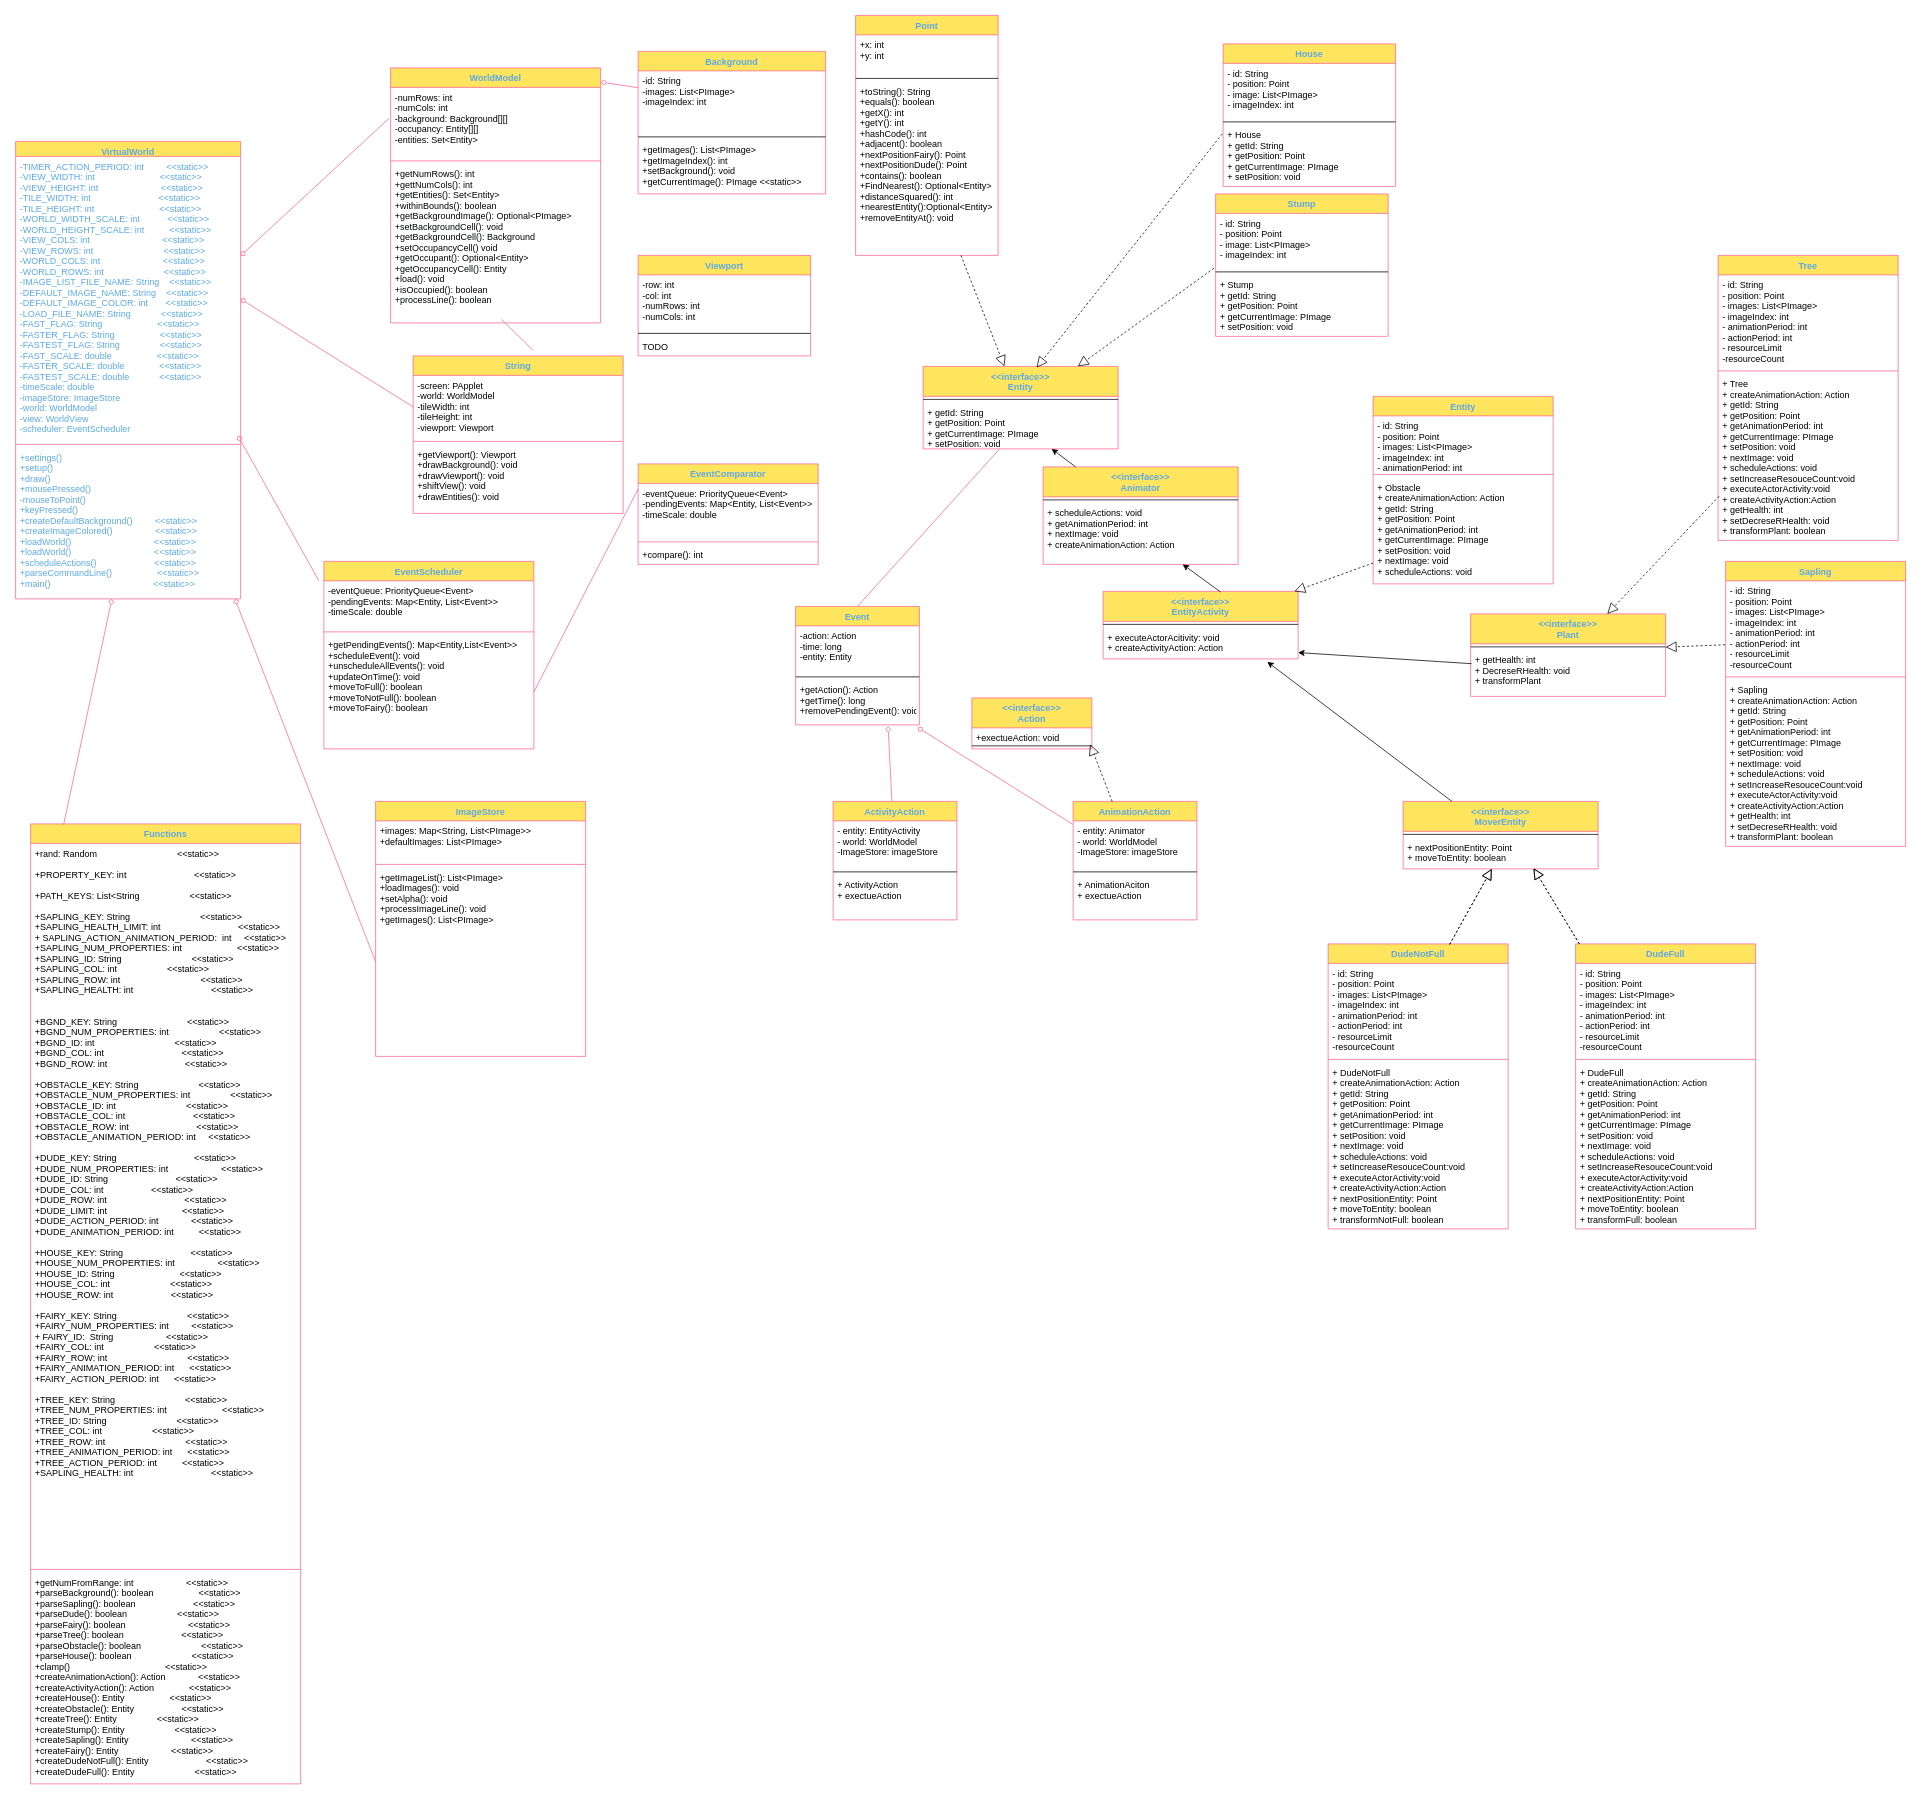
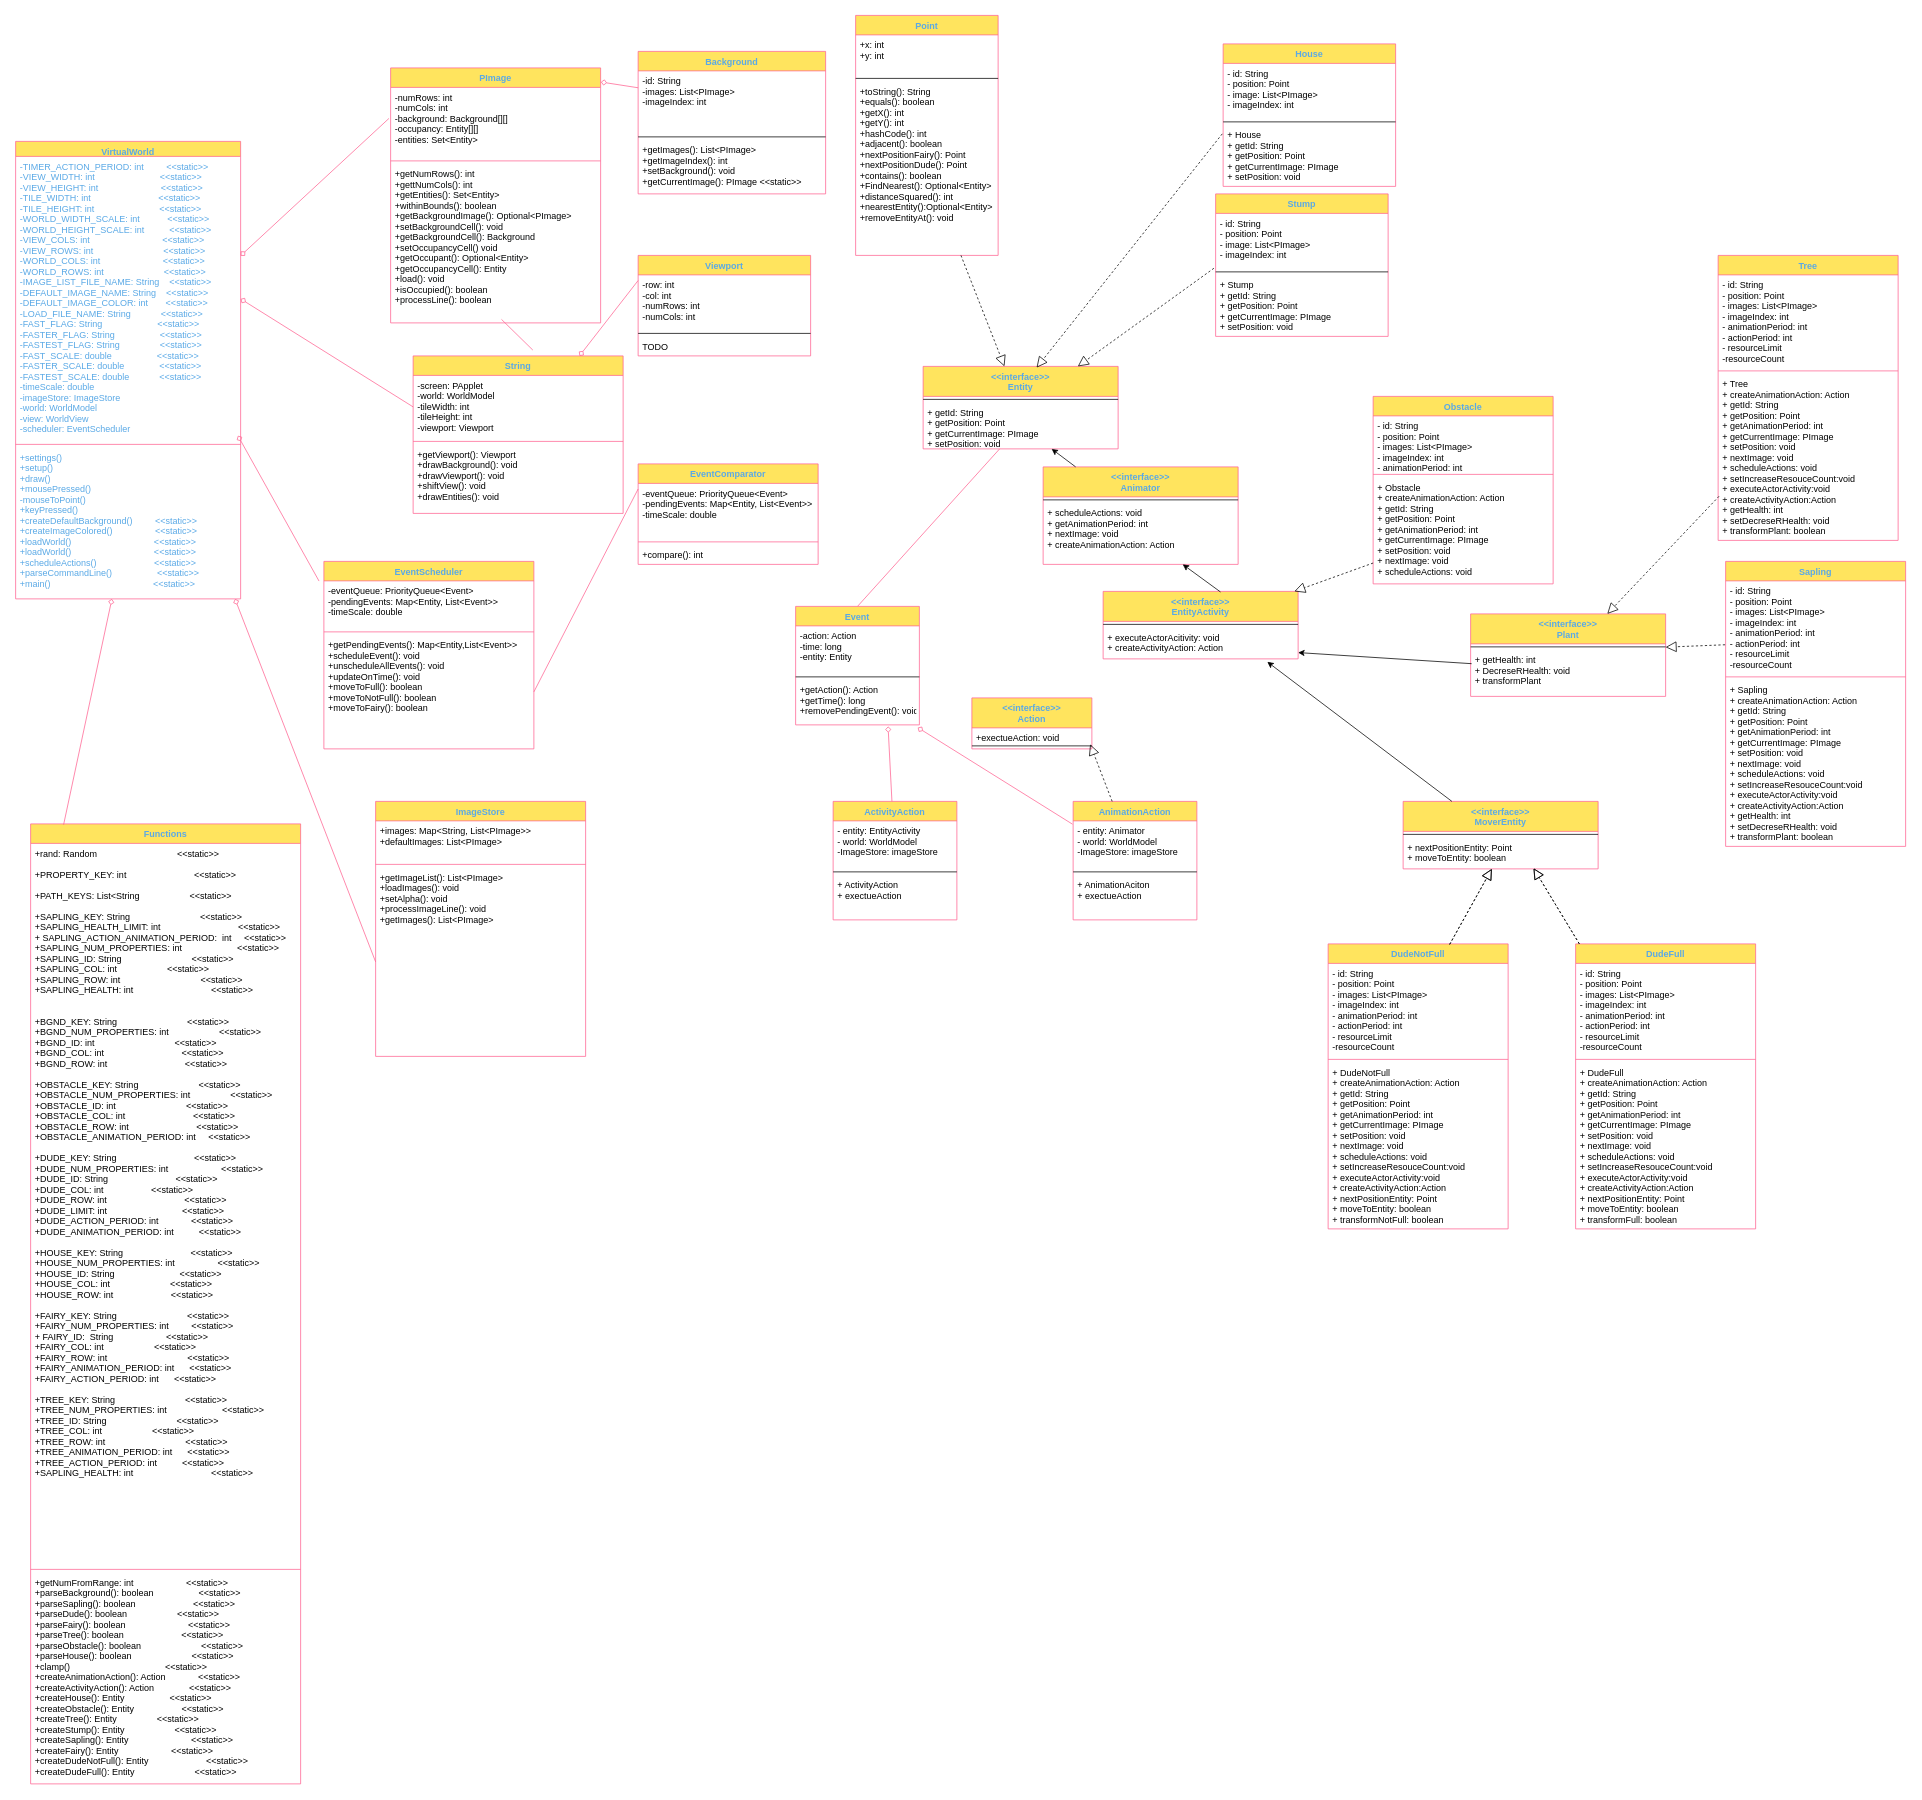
node "WorldModel": label "WorldModel" -> "PImage"
edge "Viewport" -> "String": added
node "Entity": label "Entity" -> "Obstacle"
